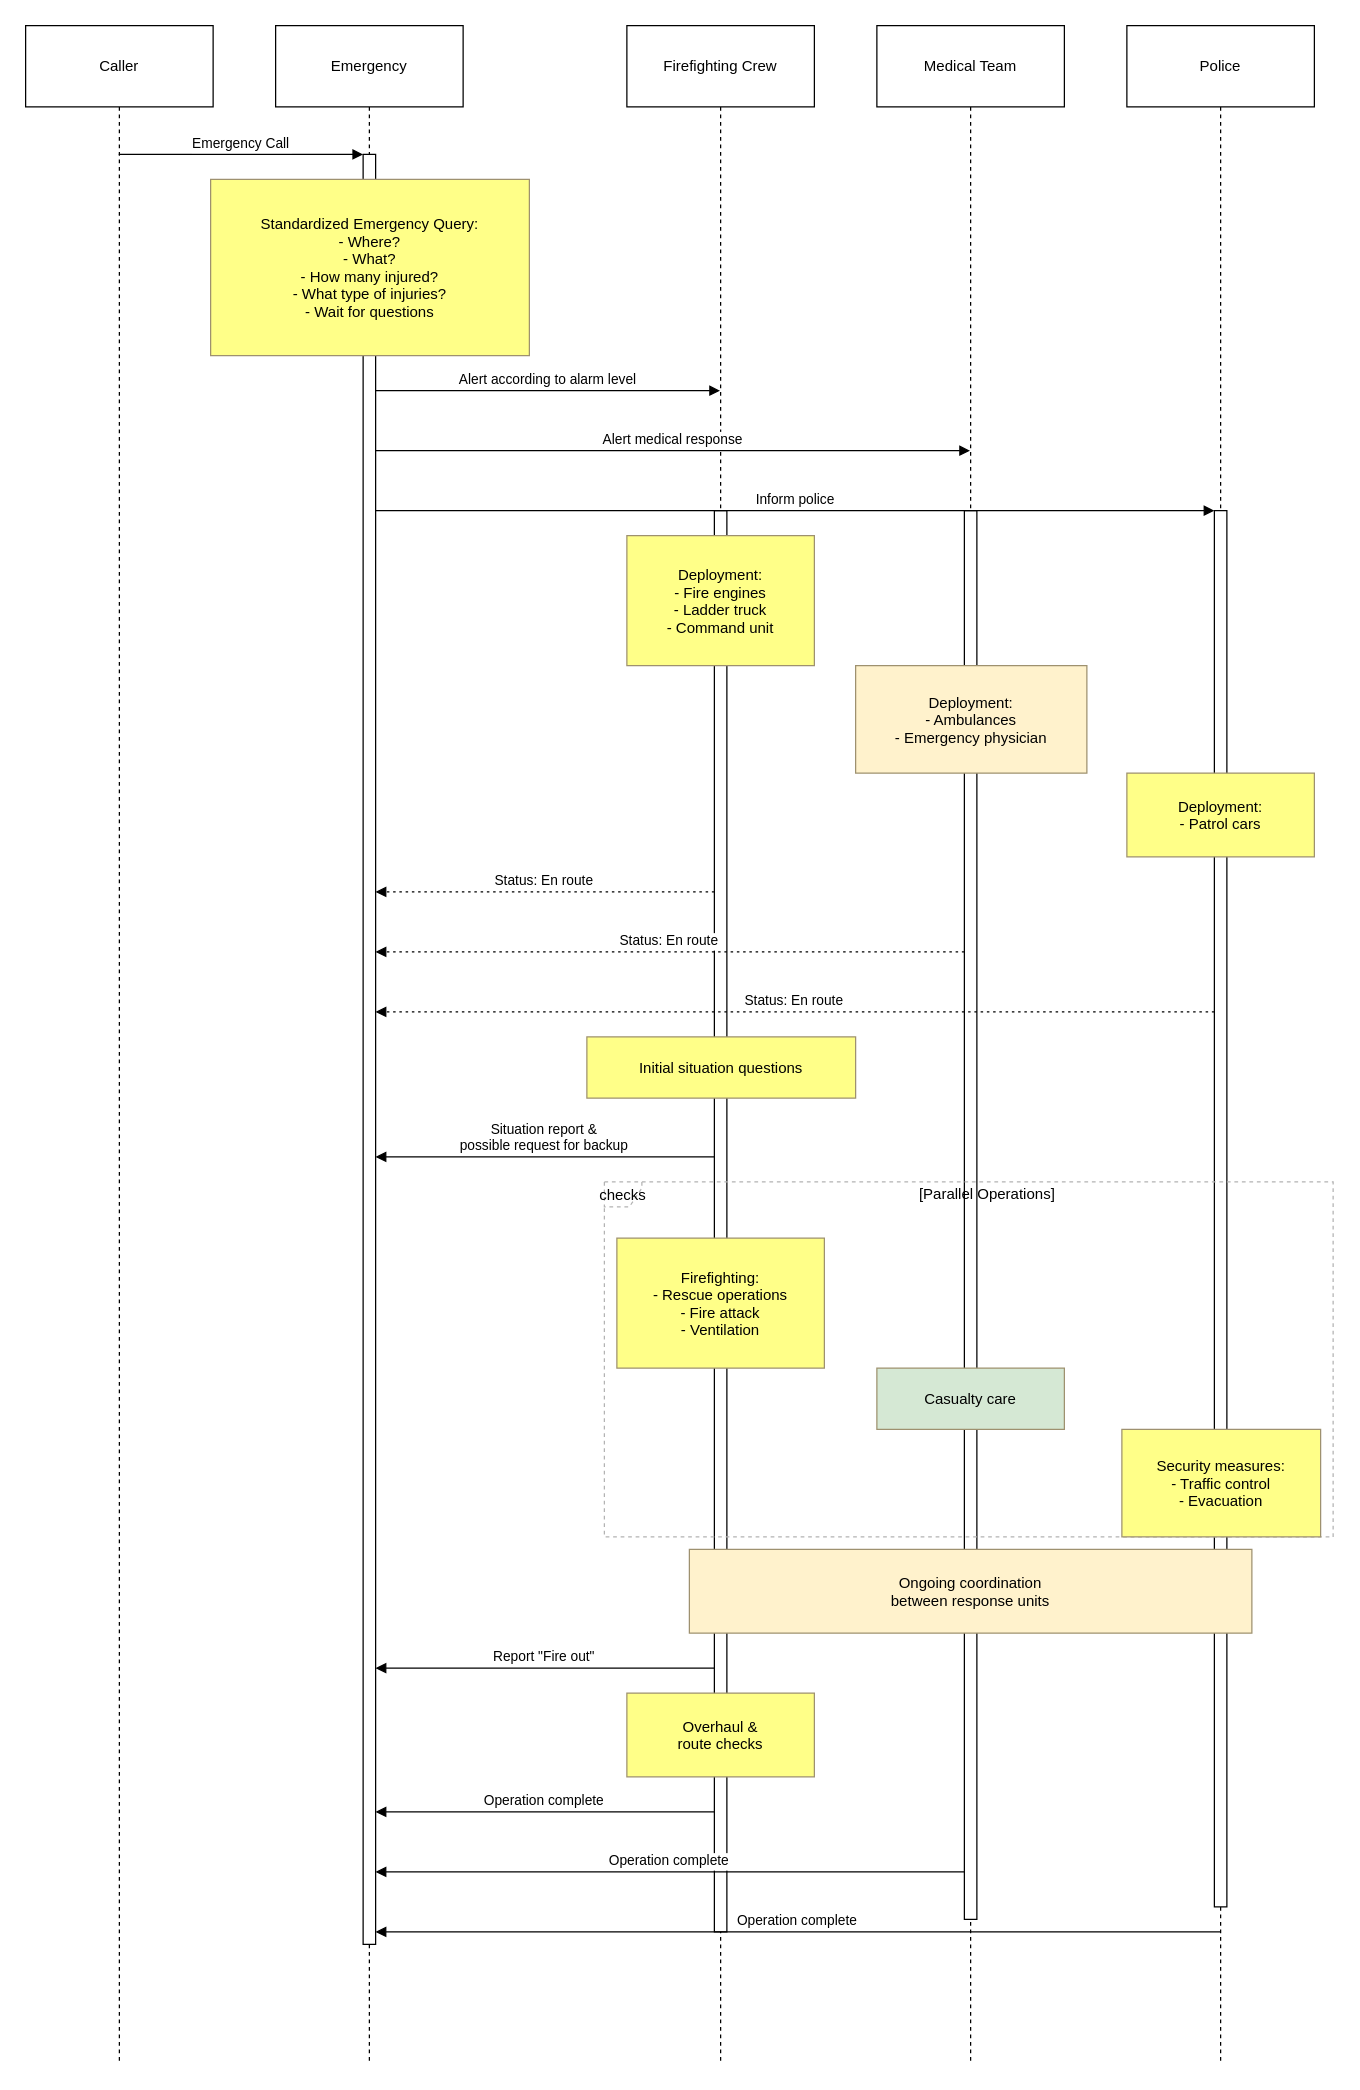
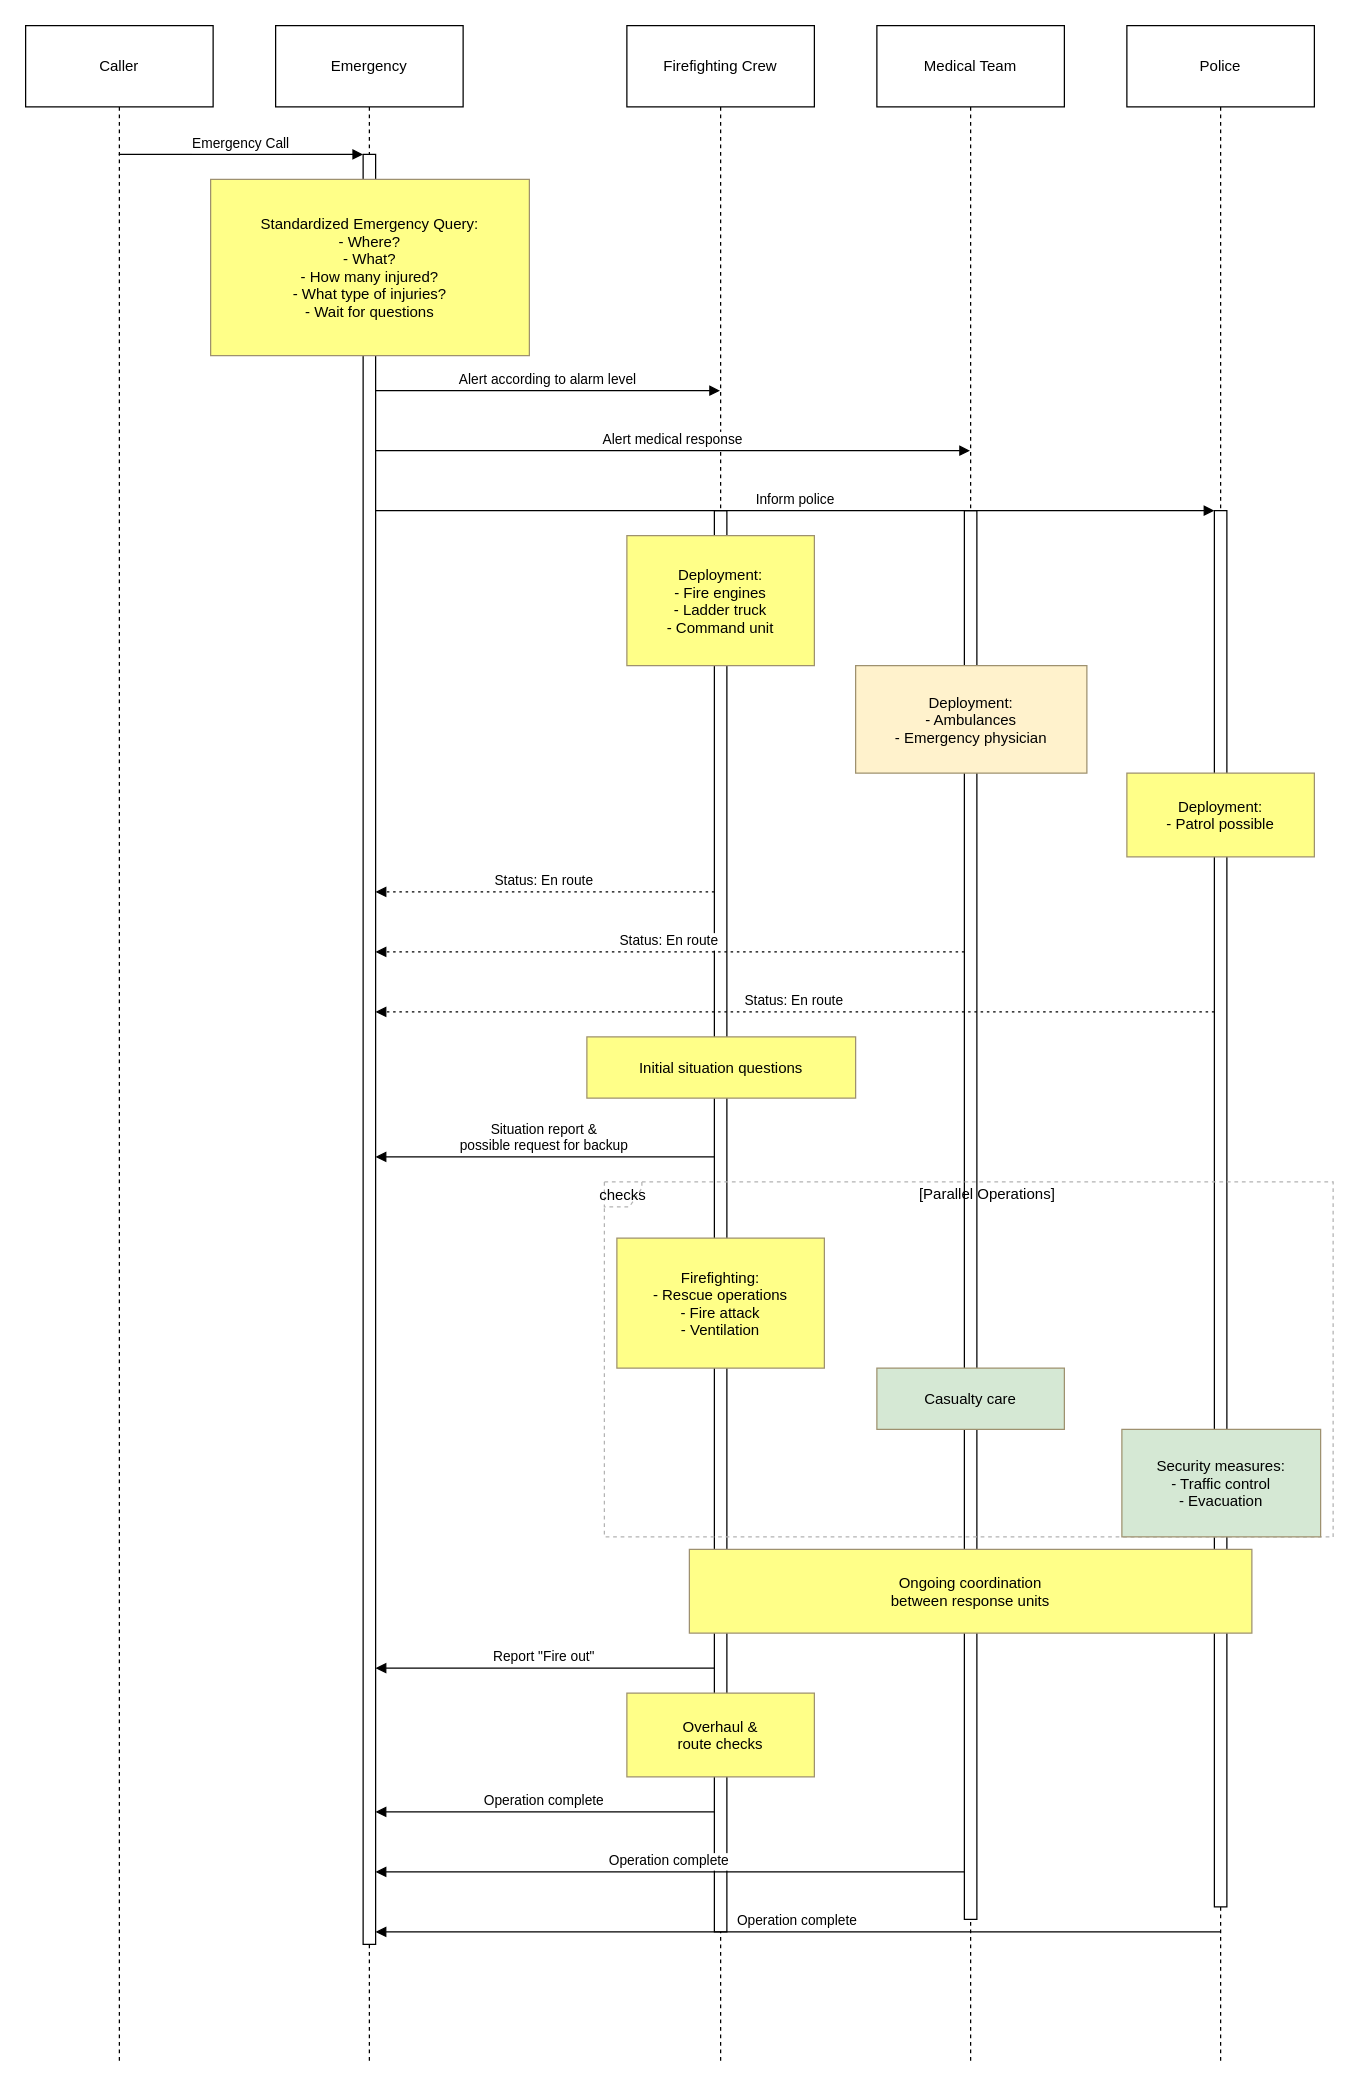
node "Deployment: - Patrol cars": label "Deployment: - Patrol cars" -> "Deployment: - Patrol possible"
node "Security measures: - Traffic control - Evacuation": fillcolor #ffff88 -> #d5e8d4
node "Ongoing coordination between response units": fillcolor #fff2cc -> #ffff88
